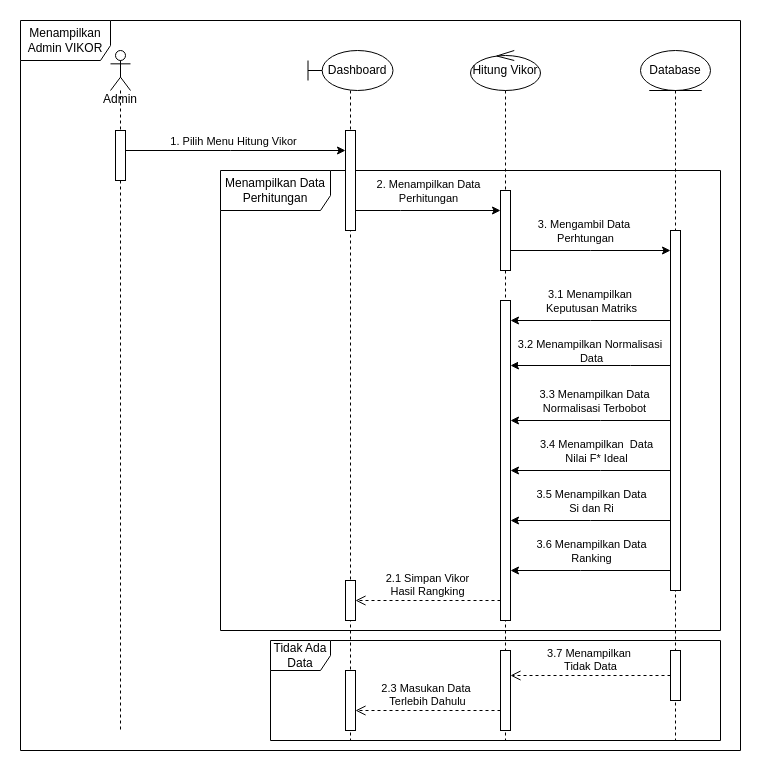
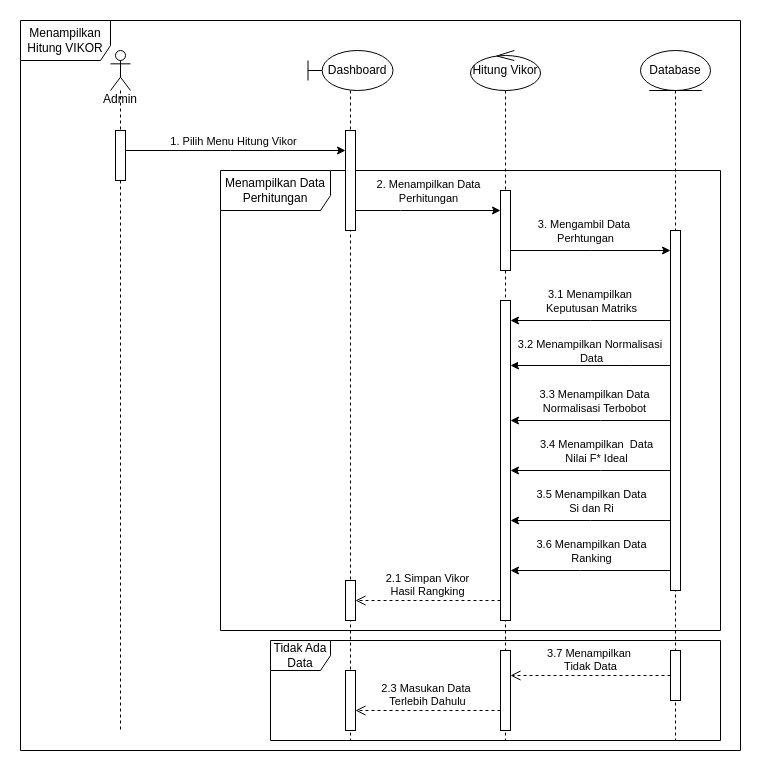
node "Menampilkan Admin VIKOR": label "Menampilkan Admin VIKOR" -> "Menampilkan Hitung VIKOR"
